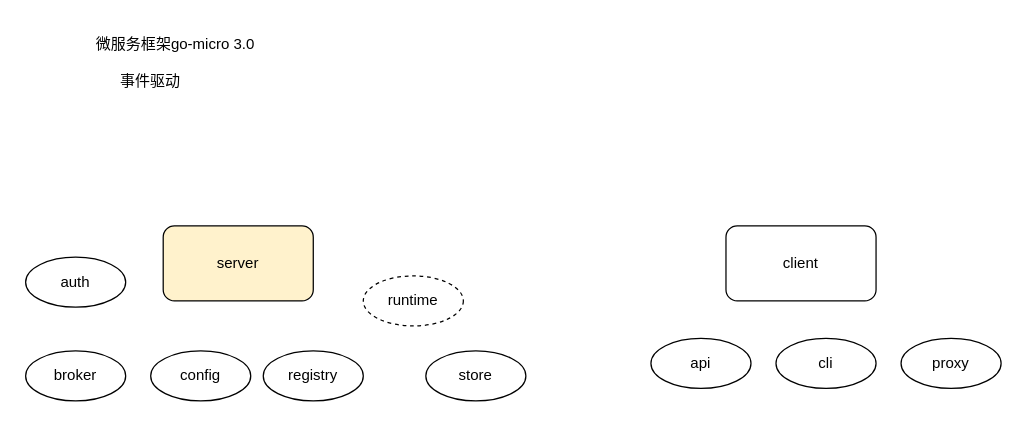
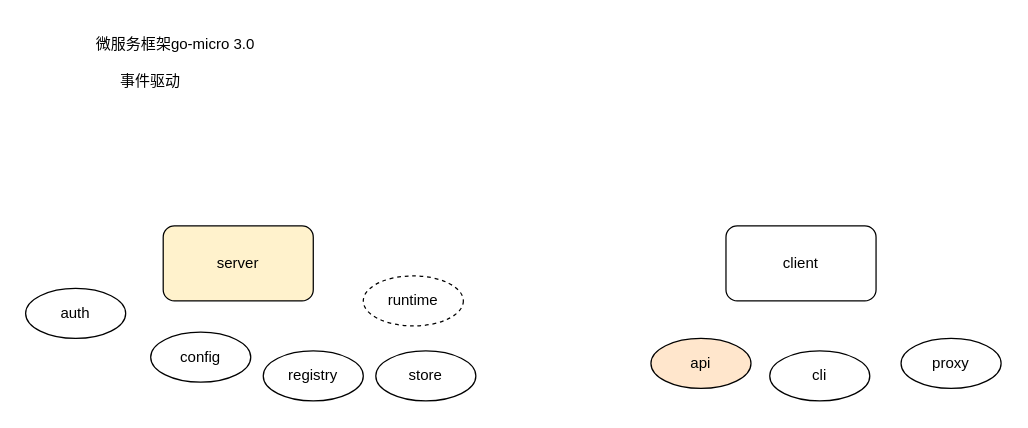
node "auth": moved (76, 282) -> (76, 313)
node "api": fillcolor #ffffff -> #ffe6cc
node "cli": moved (826, 363) -> (819, 376)
node "broker": removed
node "config": moved (201, 376) -> (201, 357)
node "store": moved (476, 376) -> (426, 376)
